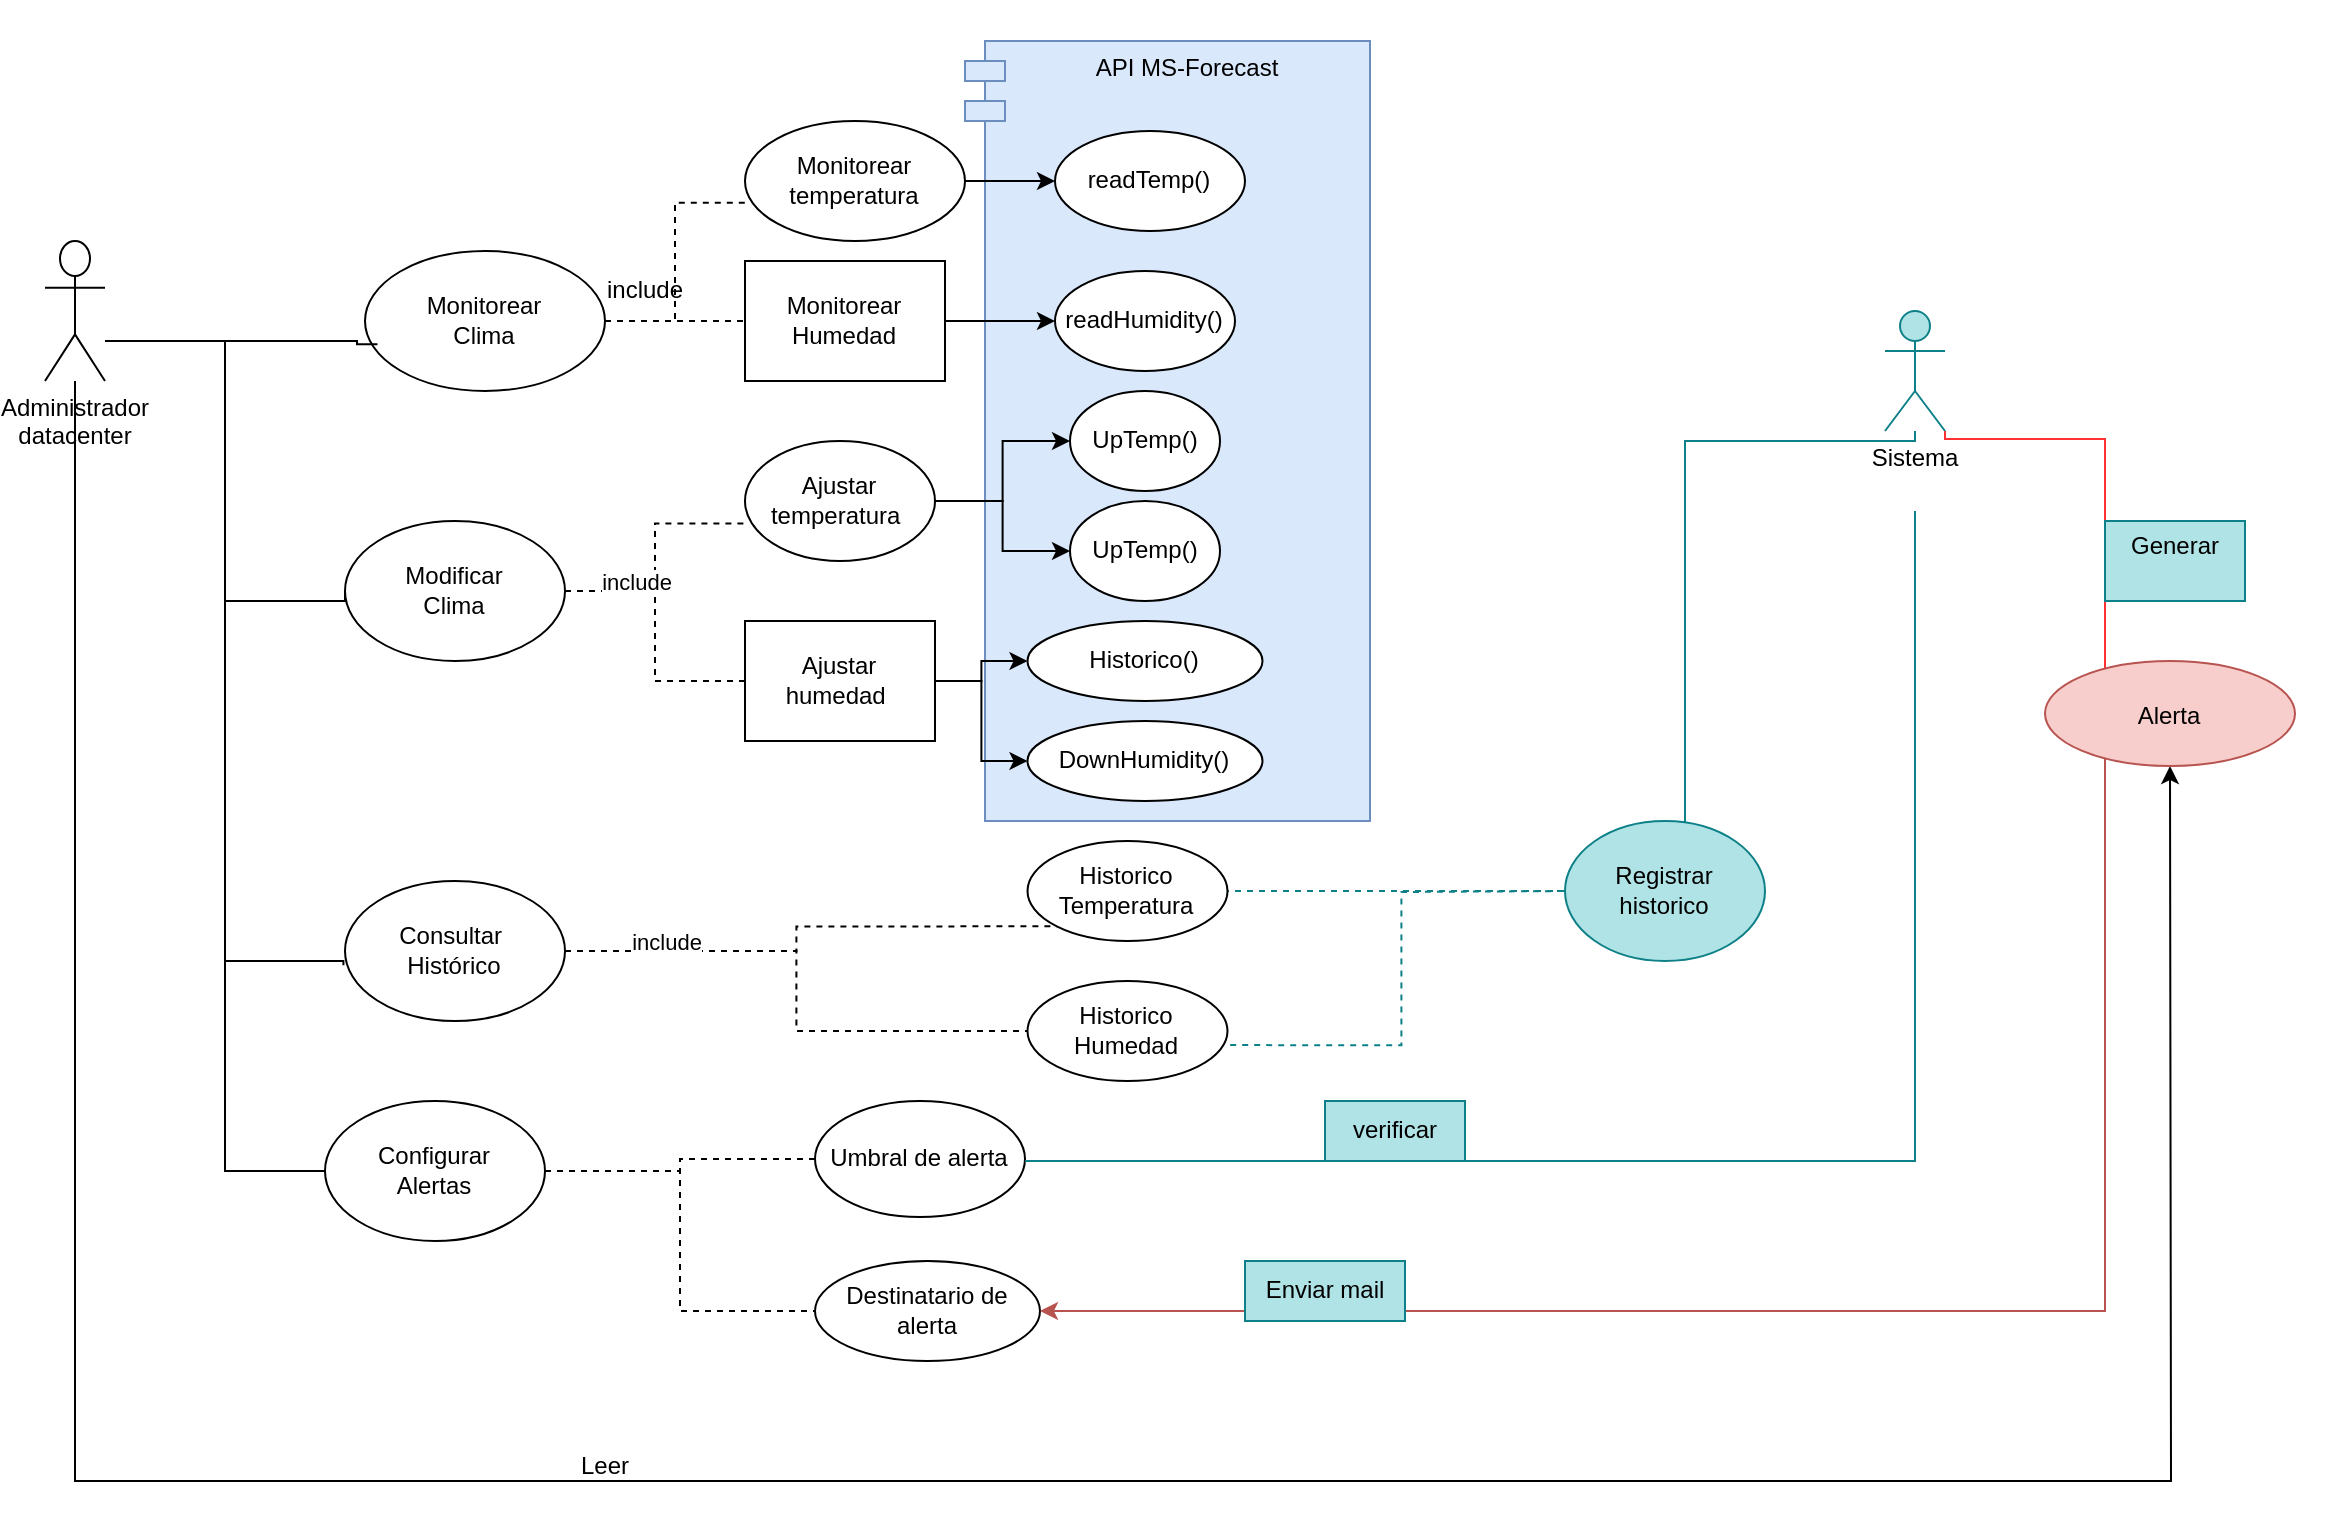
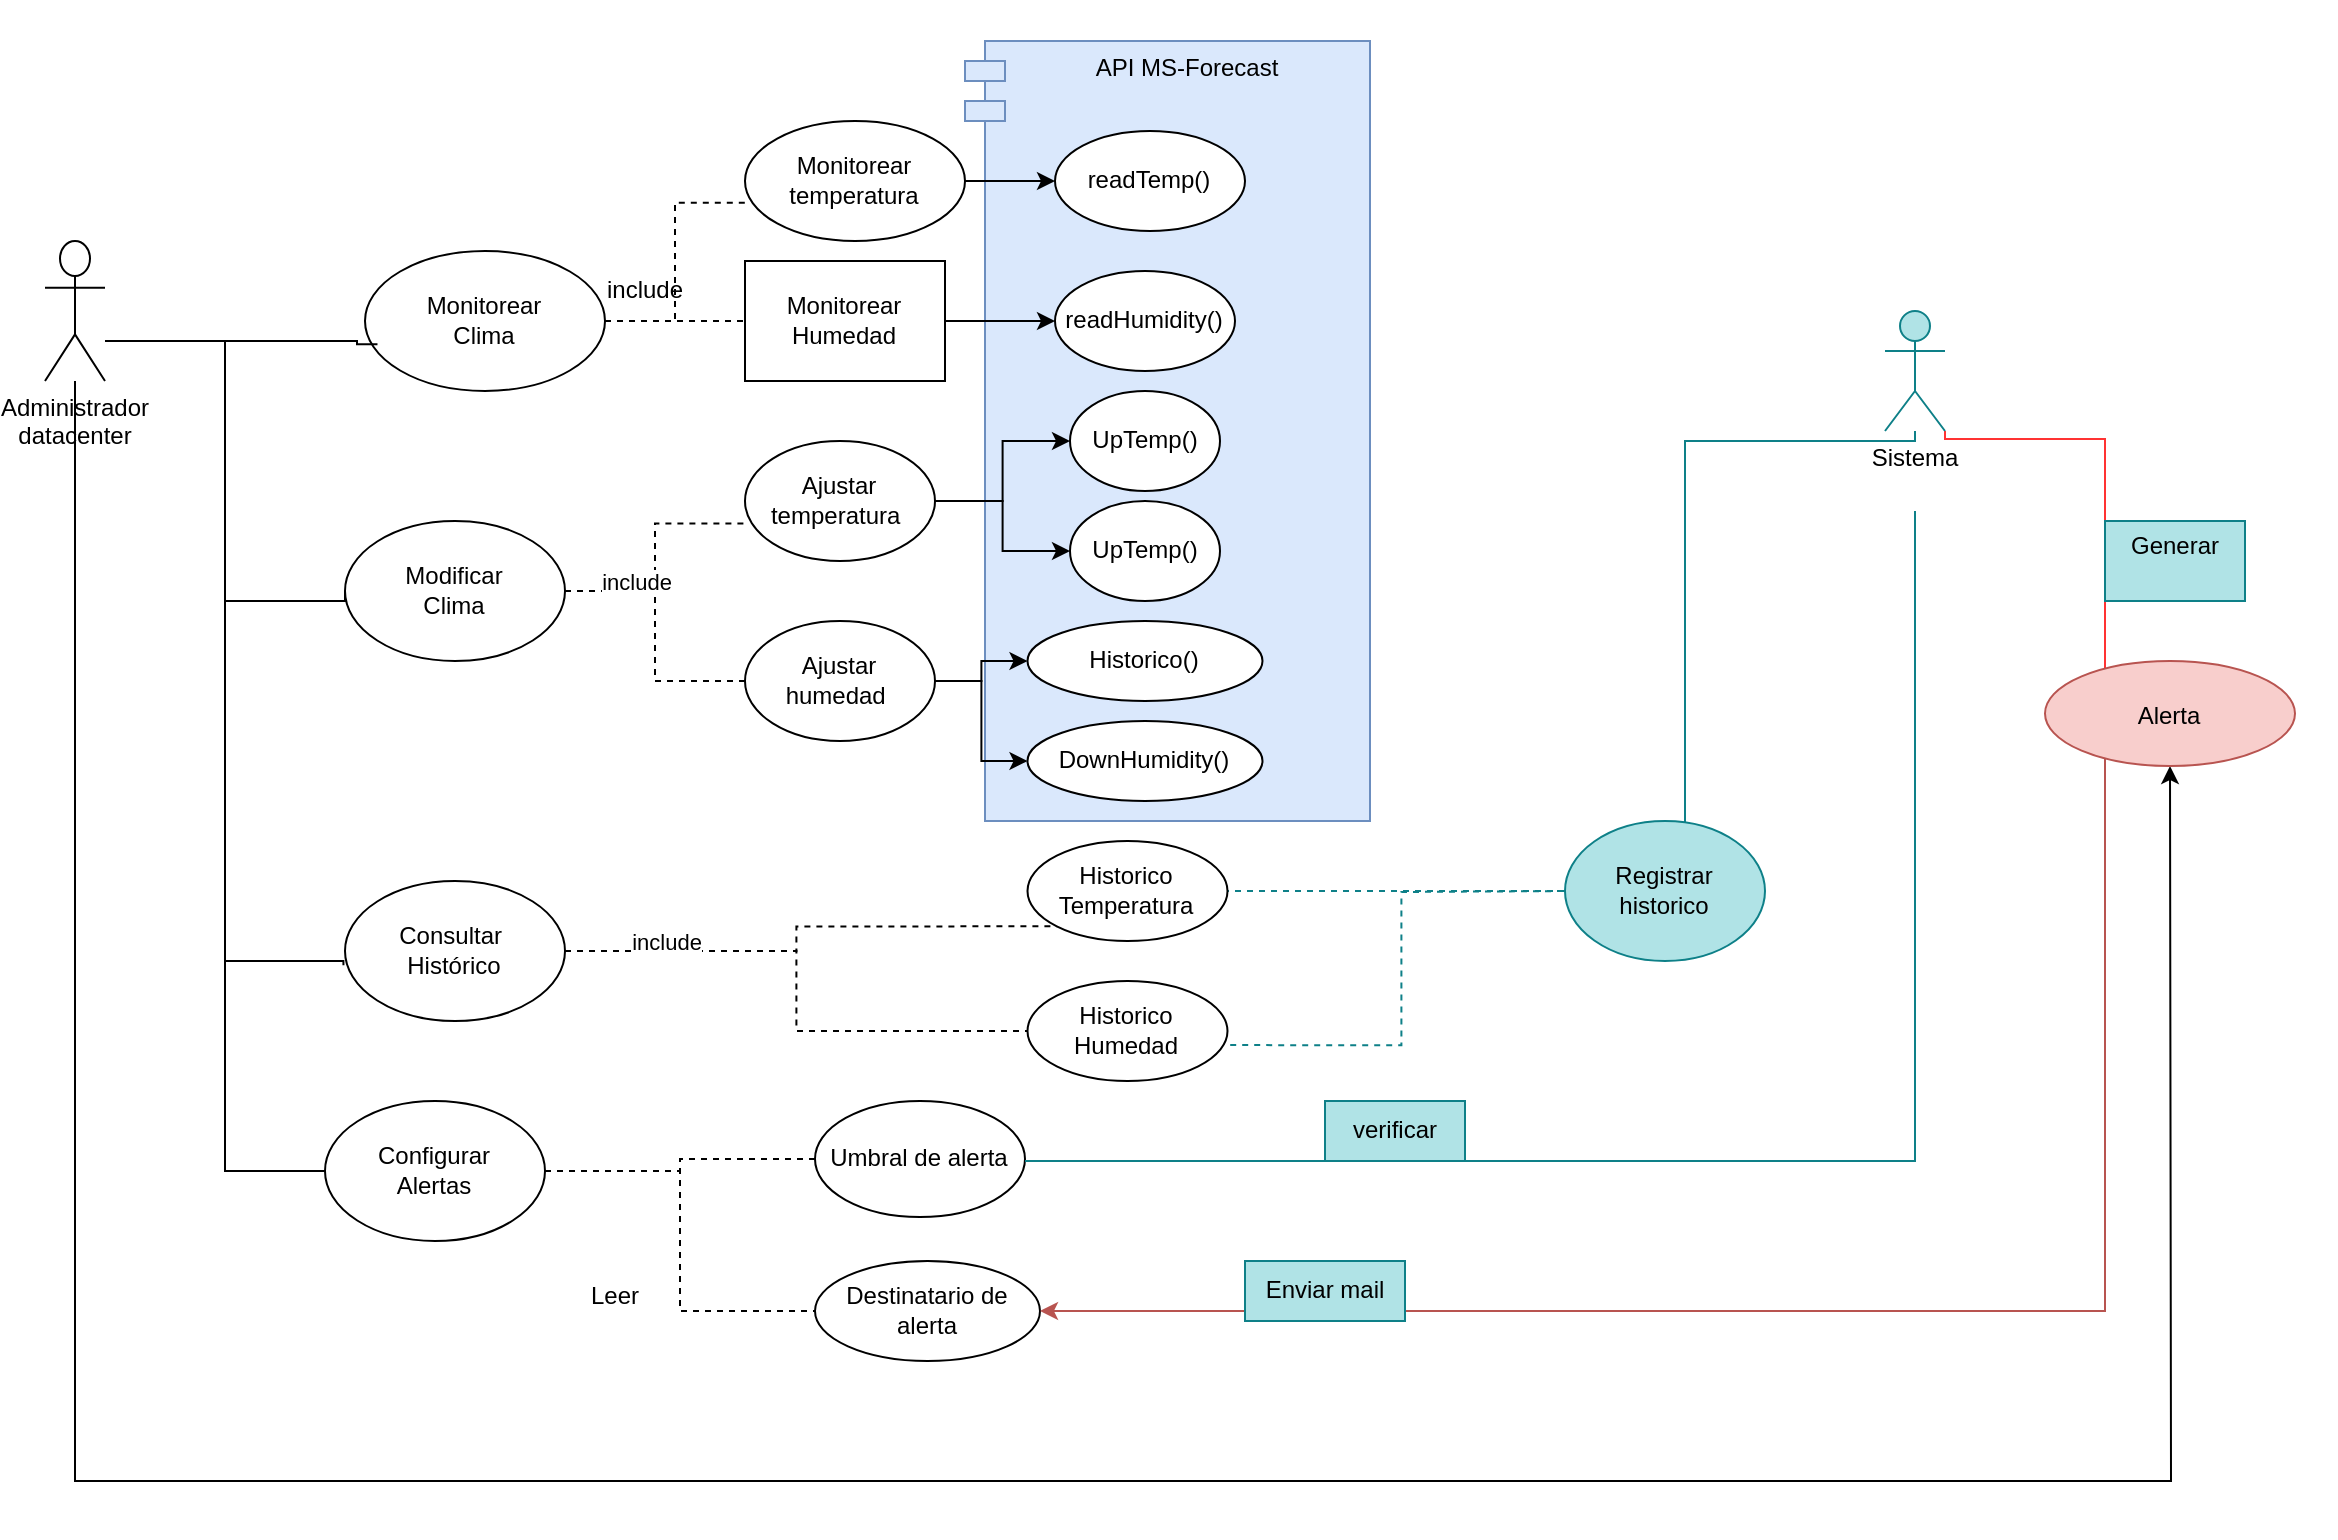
node "Ajustar humedad": shape rectangle -> ellipse
node "Leer": moved (605, 1467) -> (615, 1297)
